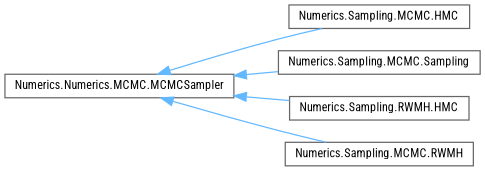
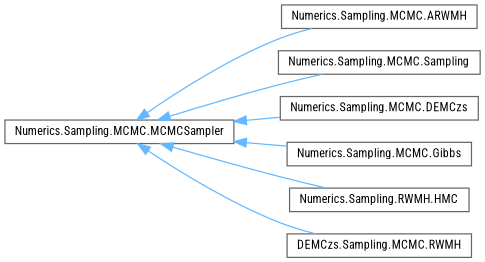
node "Numerics.Sampling.MCMC.HMC": label "Numerics.Sampling.MCMC.HMC" -> "Numerics.Sampling.MCMC.ARWMH"
node "Numerics.Numerics.MCMC.MCMCSampler": label "Numerics.Numerics.MCMC.MCMCSampler" -> "Numerics.Sampling.MCMC.MCMCSampler"
node "Numerics.Sampling.MCMC.DEMCzs": added
node "Numerics.Sampling.MCMC.Gibbs": added
node "Numerics.Sampling.MCMC.RWMH": label "Numerics.Sampling.MCMC.RWMH" -> "DEMCzs.Sampling.MCMC.RWMH"
